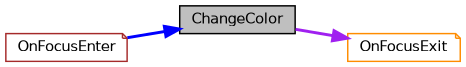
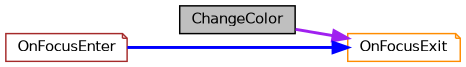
edge "OnFocusEnter" -> "ChangeColor": now "OnFocusEnter" -> "OnFocusExit"
